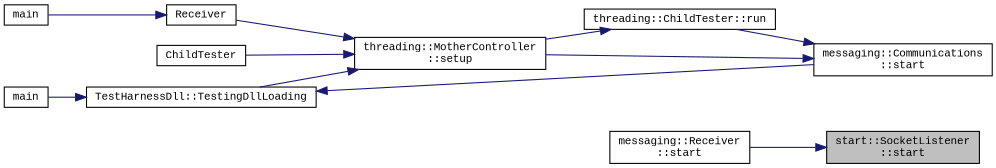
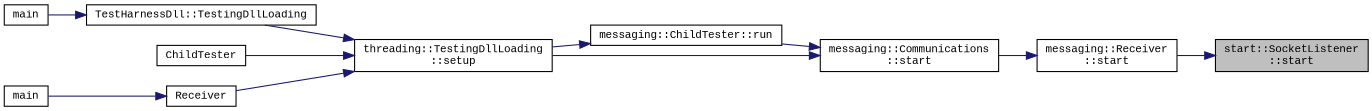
node "threading::ChildTester::run": label "threading::ChildTester::run" -> "messaging::ChildTester::run"
node "threading::MotherController ::setup": label "threading::MotherController ::setup" -> "threading::TestingDllLoading ::setup"
edge "messaging::Communications ::start" -> "TestHarnessDll::TestingDllLoading": now "messaging::Communications ::start" -> "messaging::Receiver ::start"
